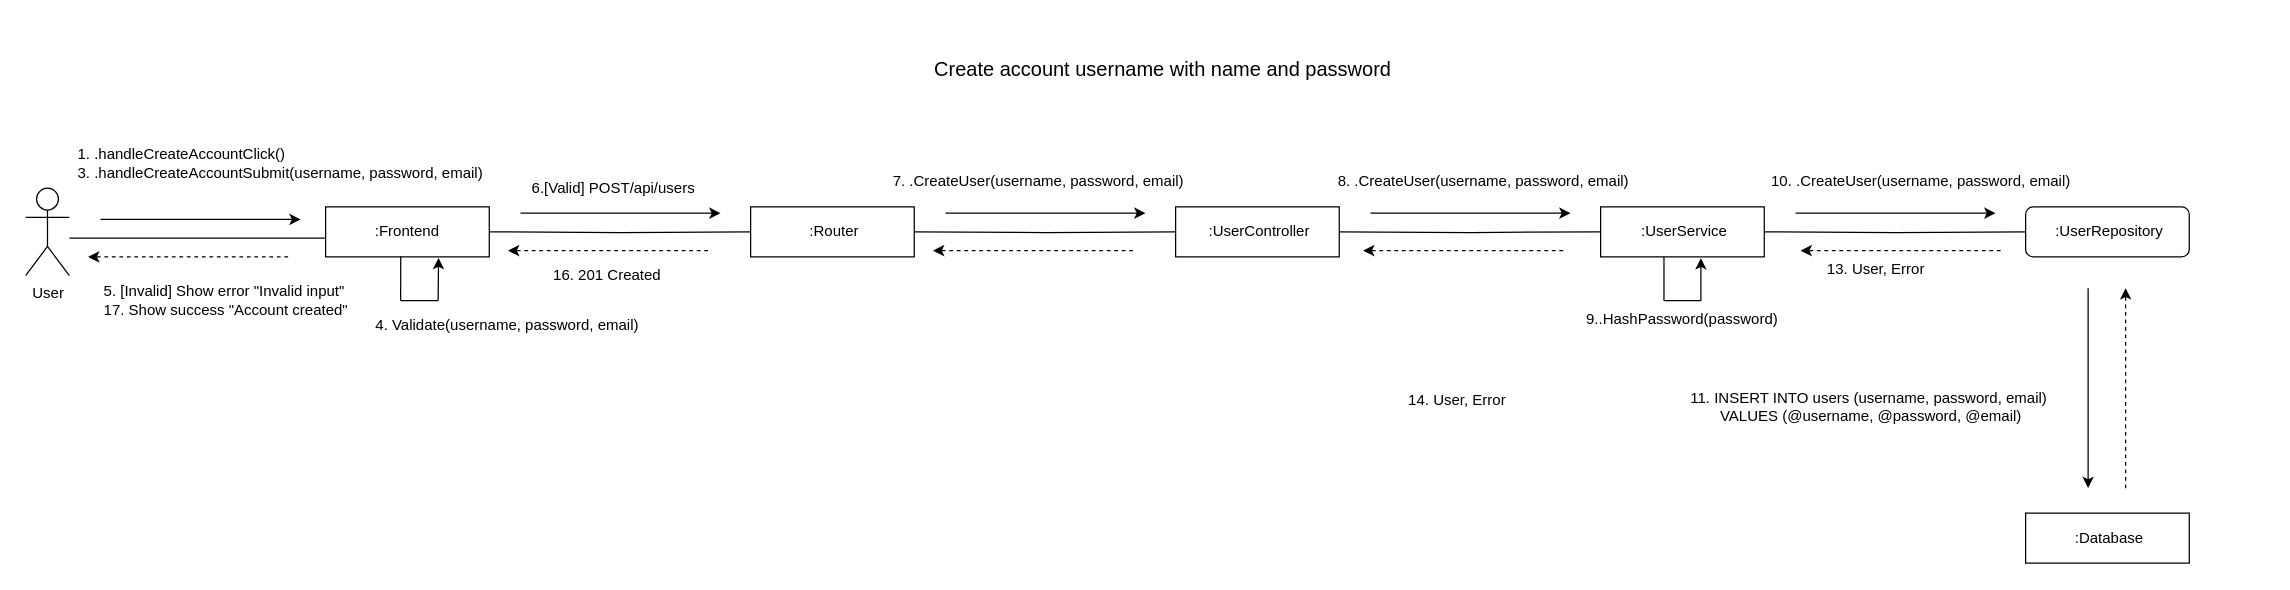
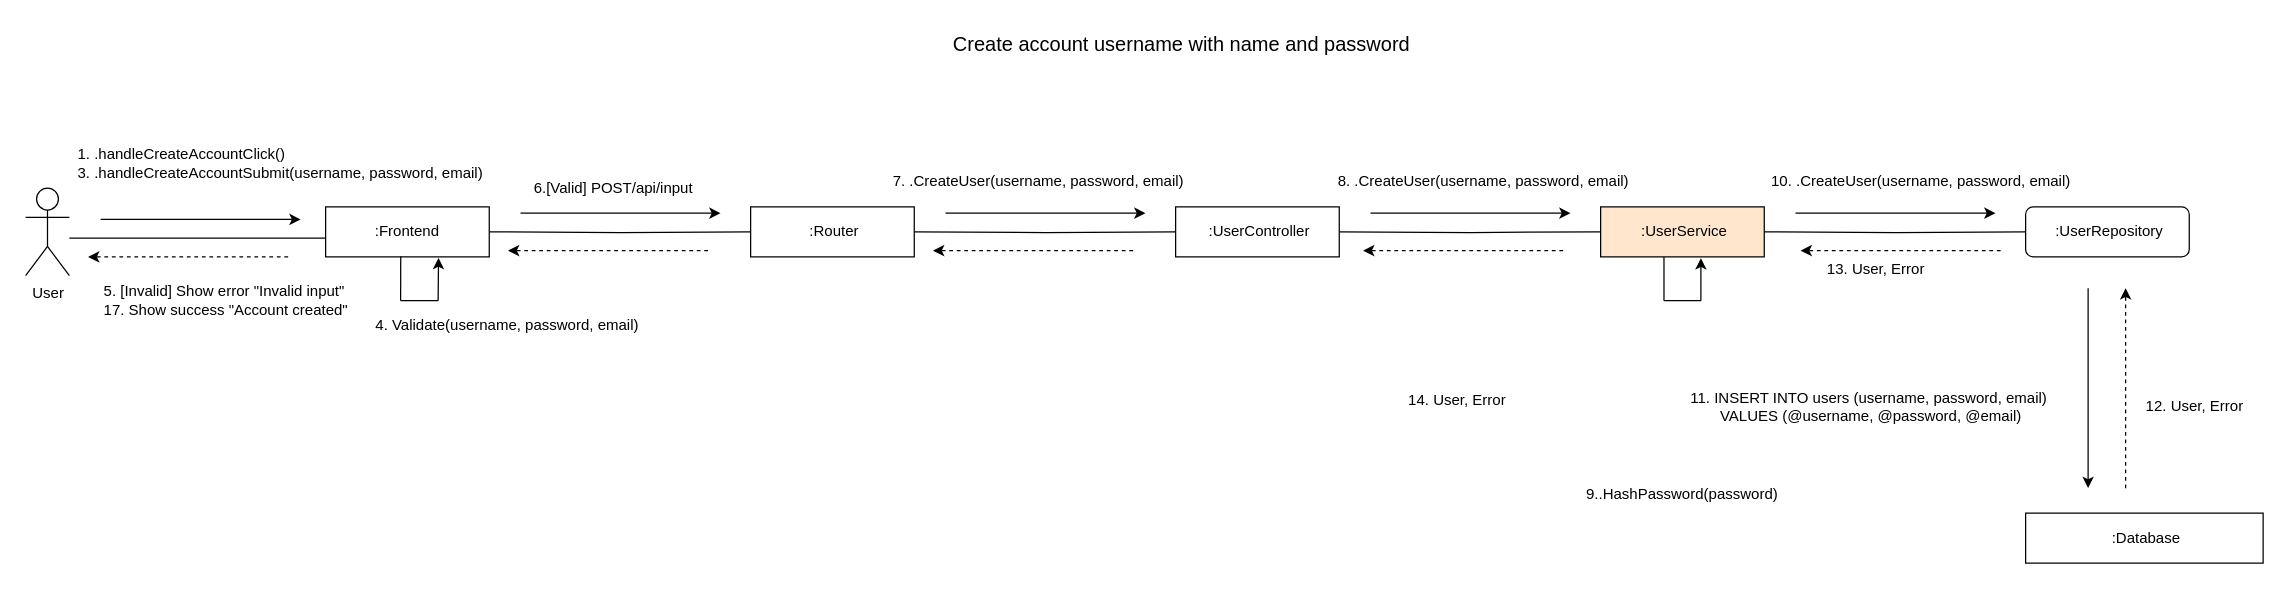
node "Create account username with name and password": moved (1163, 69) -> (1182, 44)
node "6.[Valid] POST/api/users": label "6.[Valid] POST/api/users" -> "6.[Valid] POST/api/input"
node ":UserService": fillcolor #ffffff -> #ffe6cc
node "16. 201 Created": removed
node "9..HashPassword(password)": moved (1682, 319) -> (1682, 494)
node "12. User, Error": added
node ":Database": size 164x50 -> 238x50
